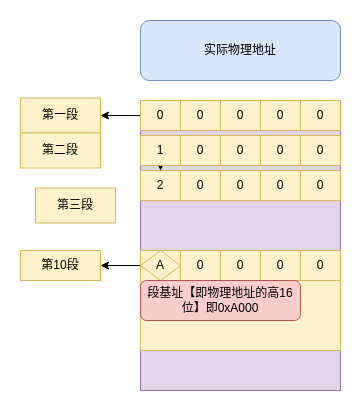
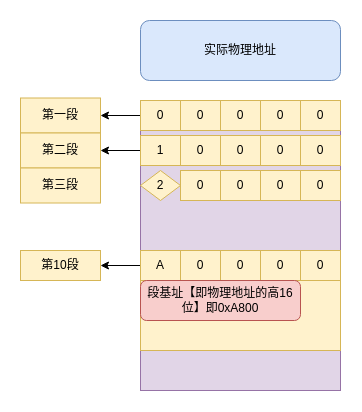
edge "1" -> "2": now "1" -> "第二段"
node "2": shape rectangle -> diamond
node "第三段": moved (76, 206) -> (61, 186)
node "A": shape diamond -> rectangle
node "段基址【即物理地址的高16位】即0xA000": label "段基址【即物理地址的高16位】即0xA000" -> "段基址【即物理地址的高16位】即0xA800"
